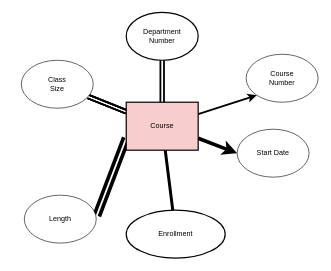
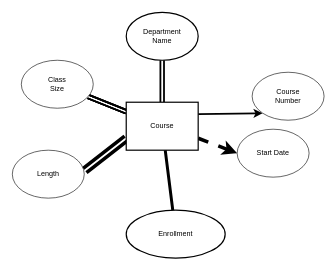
node "Department Number": label "Department Number" -> "Department Name"
node "Course Number": moved (282, 78) -> (288, 96)
node "Course": fillcolor #f8cecc -> #ffffff
edge "Course" -> "Start Date": style solid -> dashed
node "Length": moved (60, 219) -> (48, 174)
